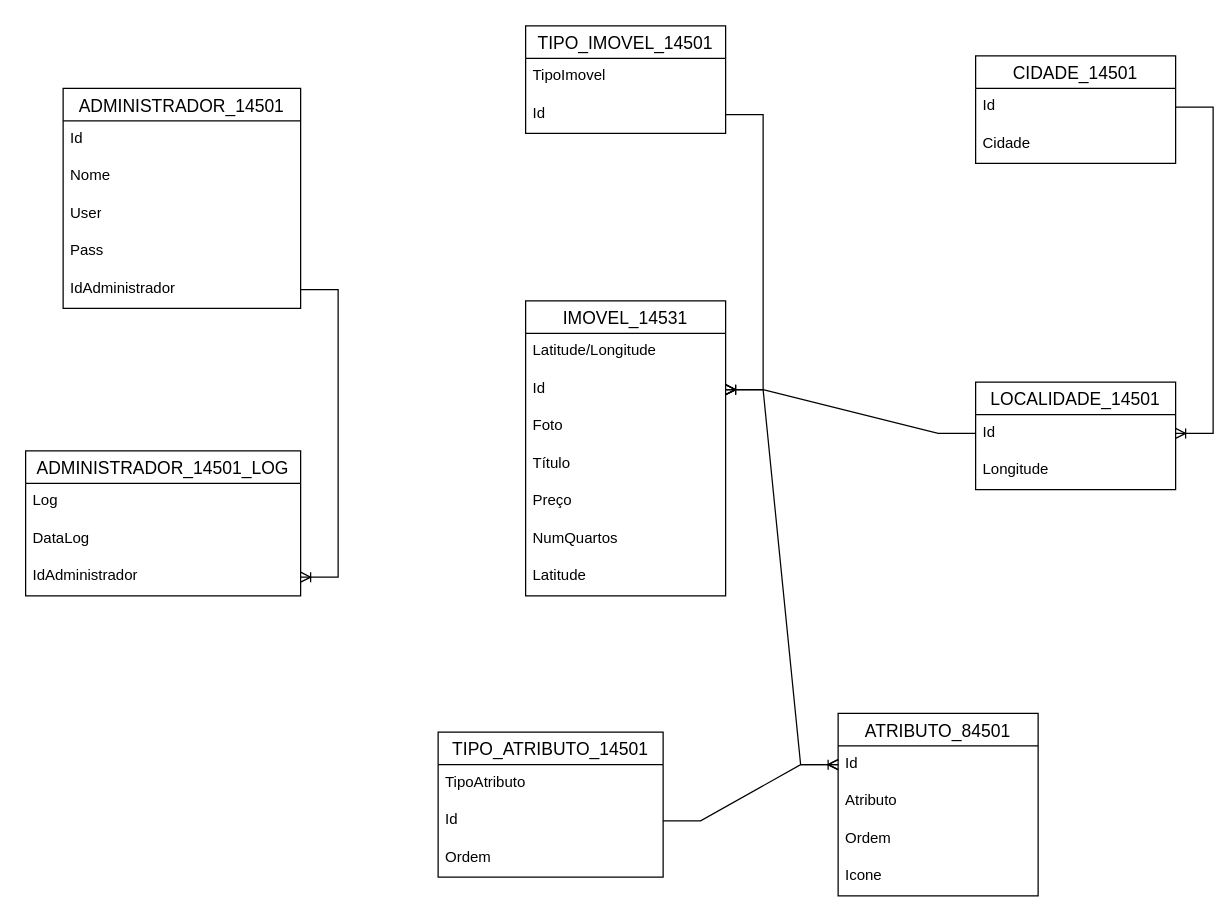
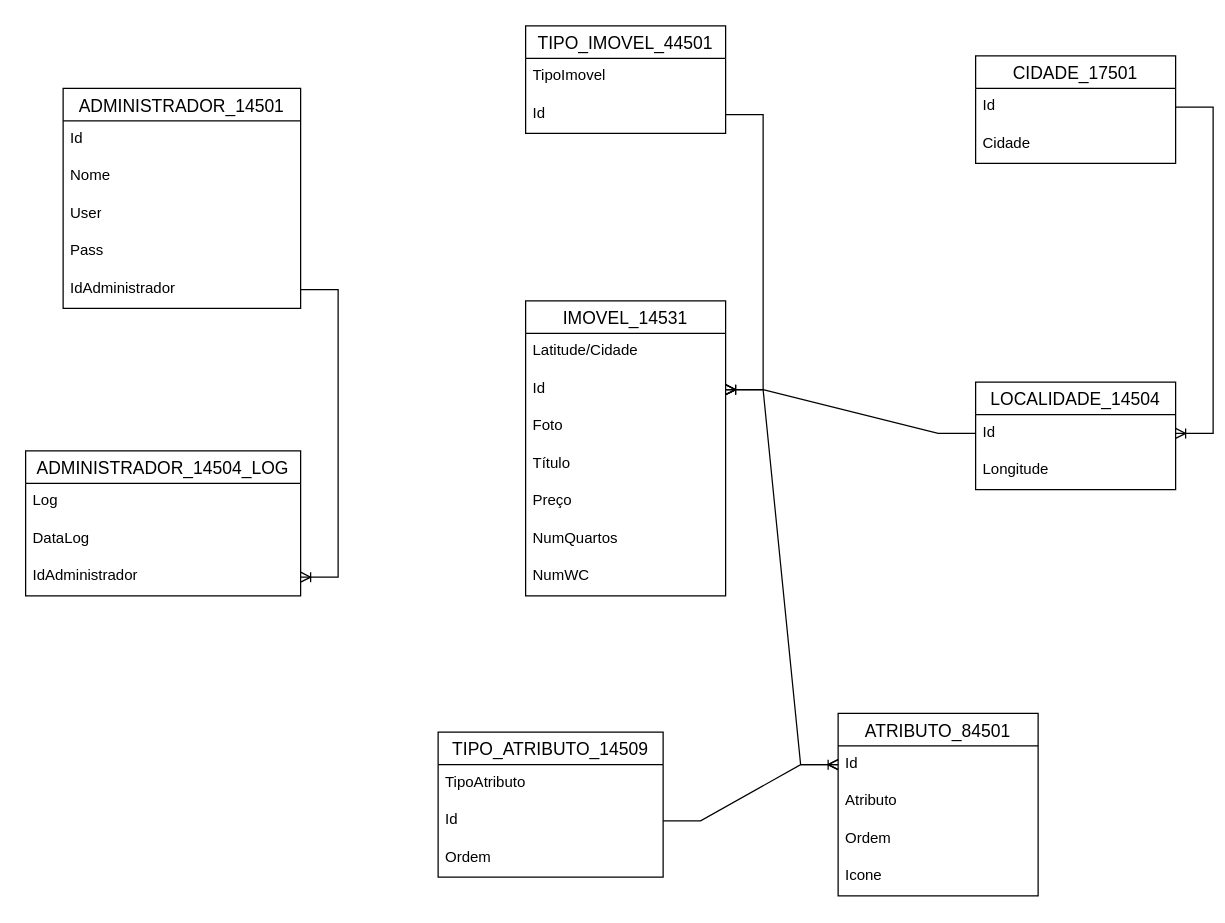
node "TIPO_IMOVEL_14501": label "TIPO_IMOVEL_14501" -> "TIPO_IMOVEL_44501"
node "CIDADE_14501": label "CIDADE_14501" -> "CIDADE_17501"
node "Latitude/Longitude": label "Latitude/Longitude" -> "Latitude/Cidade"
node "LOCALIDADE_14501": label "LOCALIDADE_14501" -> "LOCALIDADE_14504"
node "ADMINISTRADOR_14501_LOG": label "ADMINISTRADOR_14501_LOG" -> "ADMINISTRADOR_14504_LOG"
node "Latitude": label "Latitude" -> "NumWC"
node "TIPO_ATRIBUTO_14501": label "TIPO_ATRIBUTO_14501" -> "TIPO_ATRIBUTO_14509"
